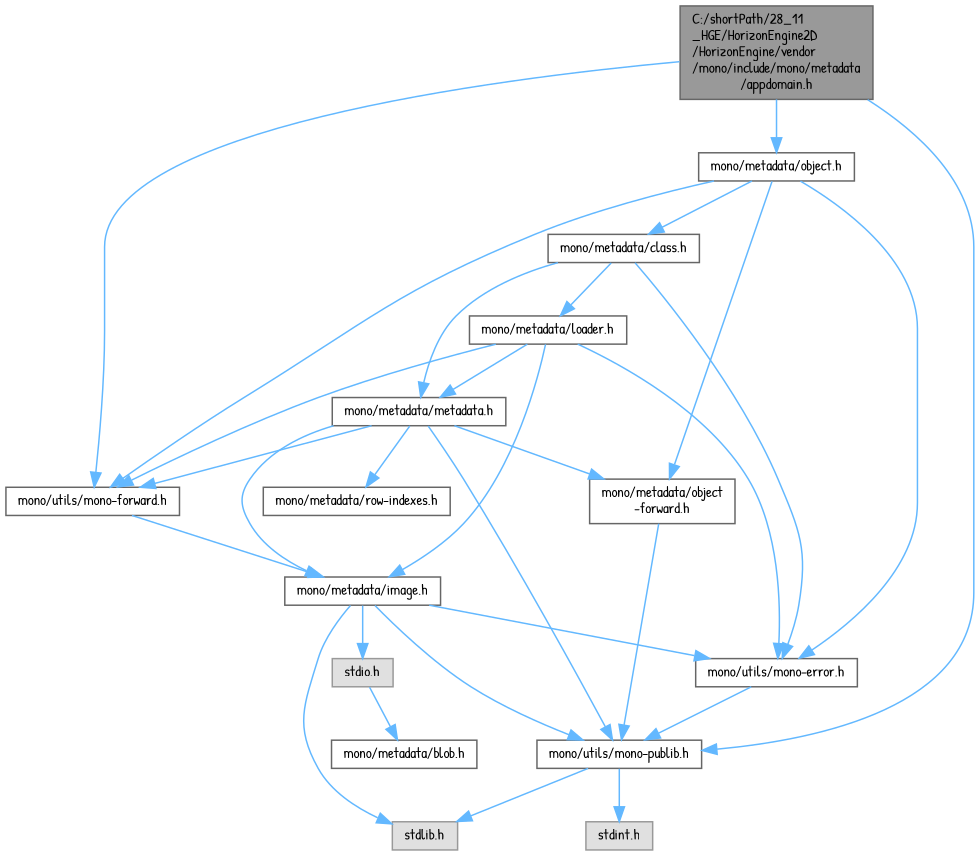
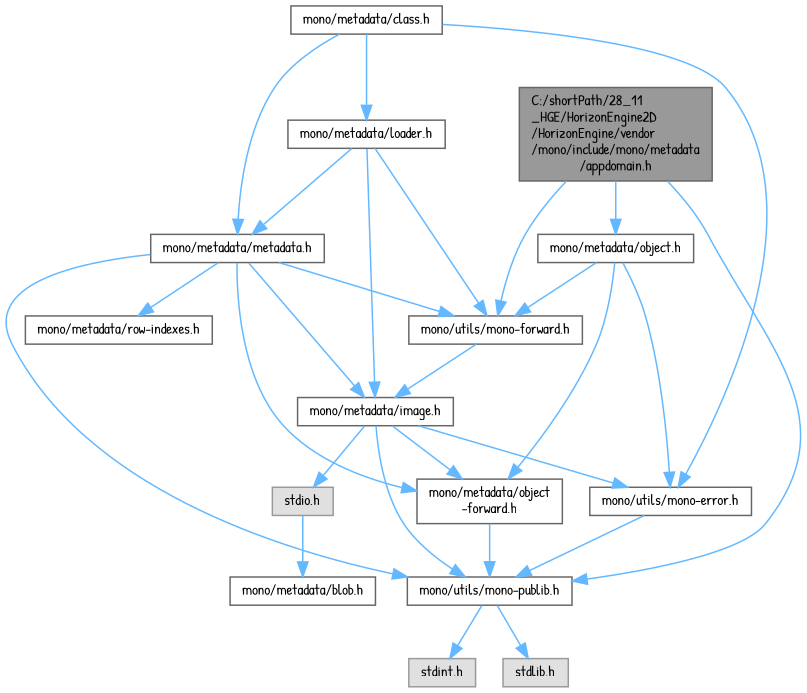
edge "mono/metadata/object.h" -> "mono/metadata/class.h": removed
edge "mono/metadata/loader.h" -> "mono/utils/mono-error.h": removed
edge "mono/metadata/image.h" -> "stdlib.h": now "mono/metadata/image.h" -> "mono/metadata/object -forward.h"
